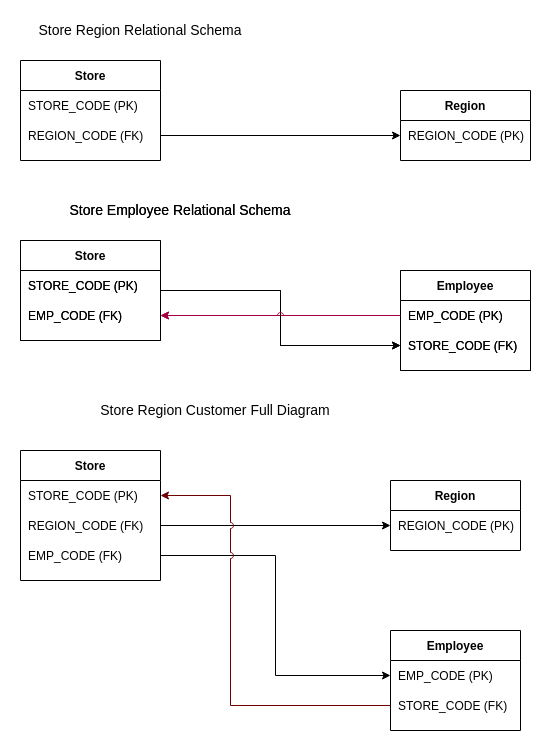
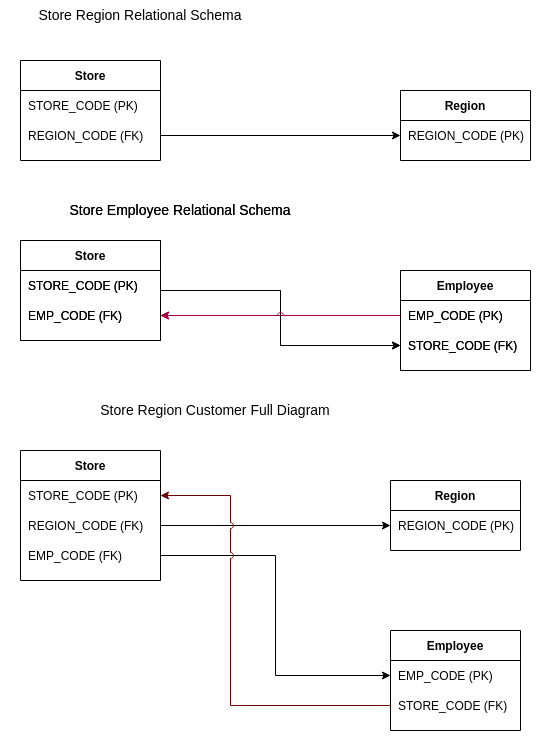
node "Store Region Relational Schema": moved (141, 31) -> (141, 16)
